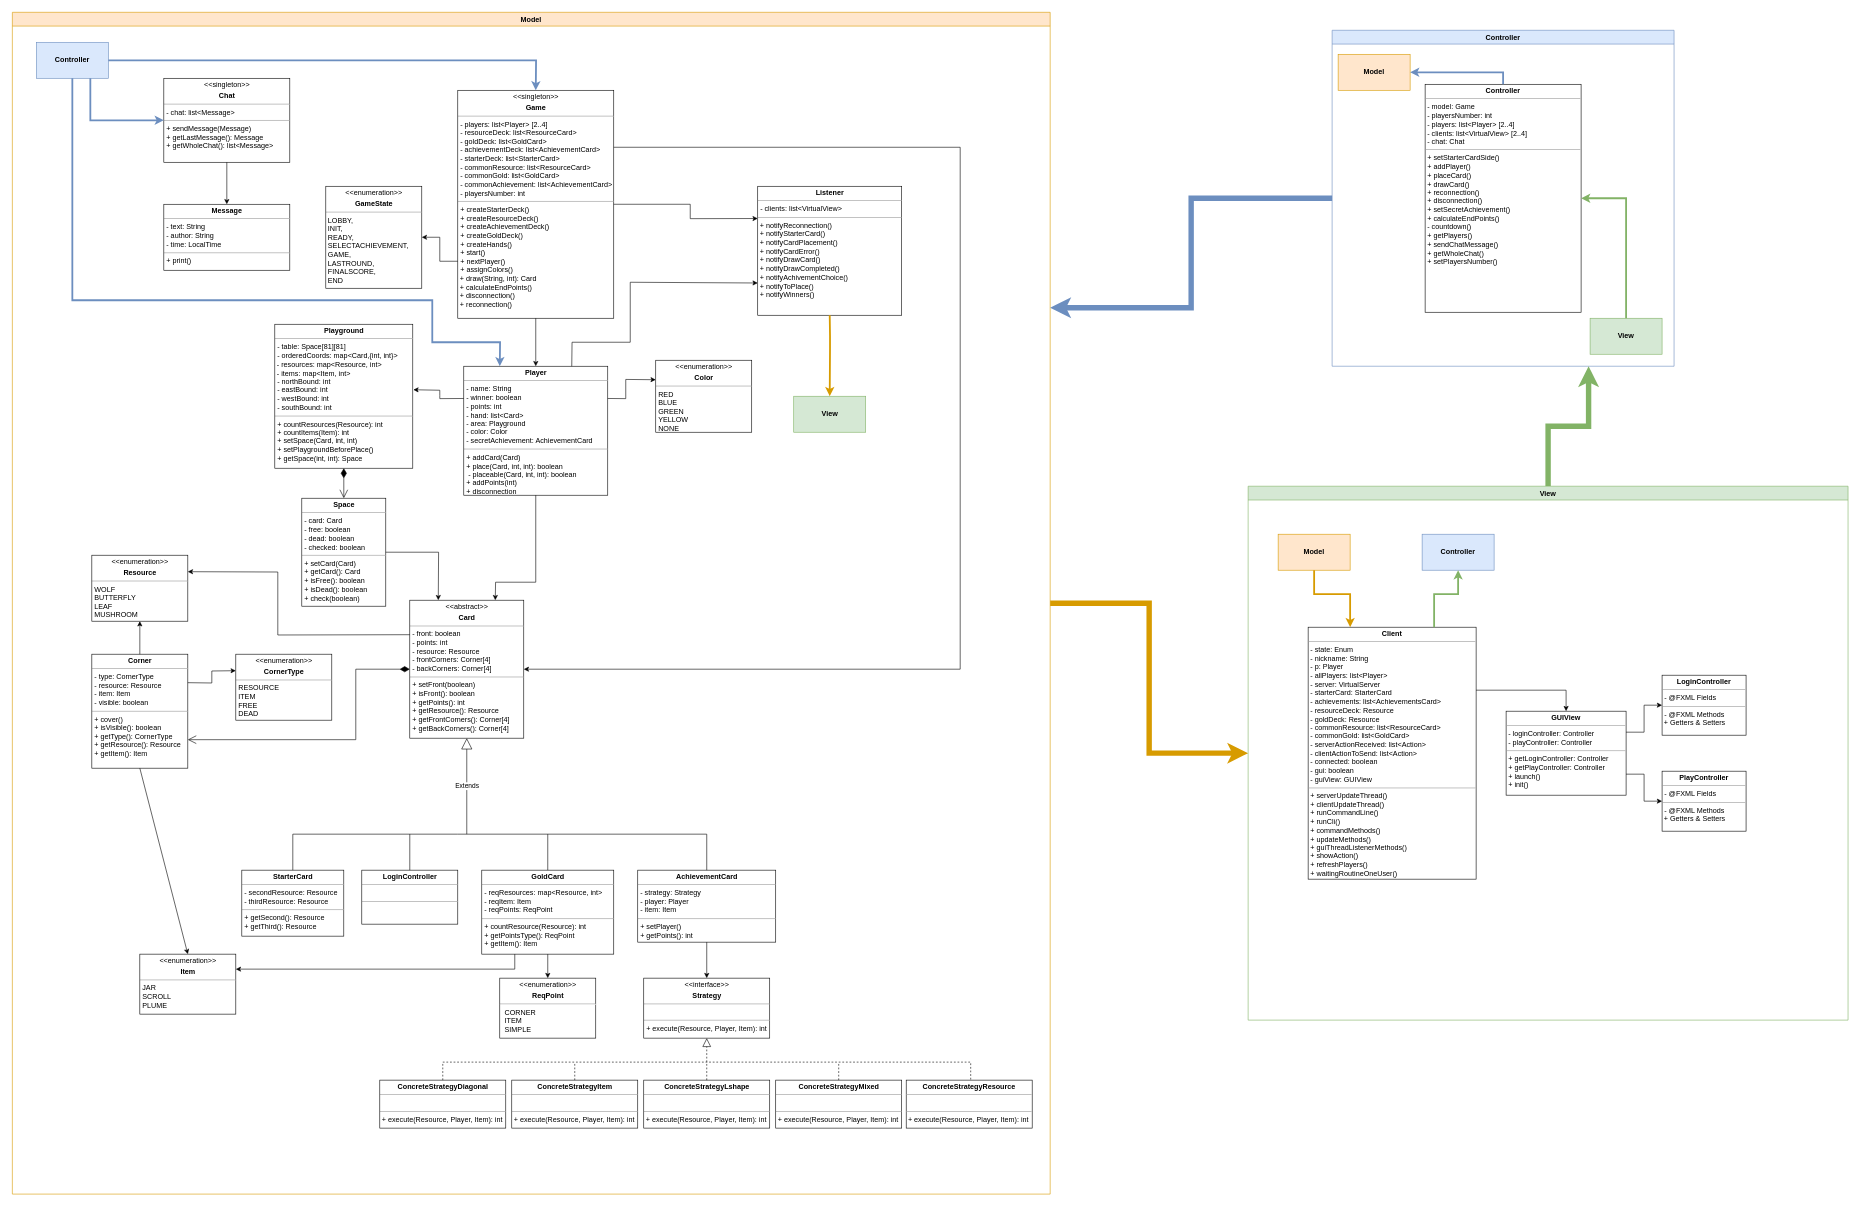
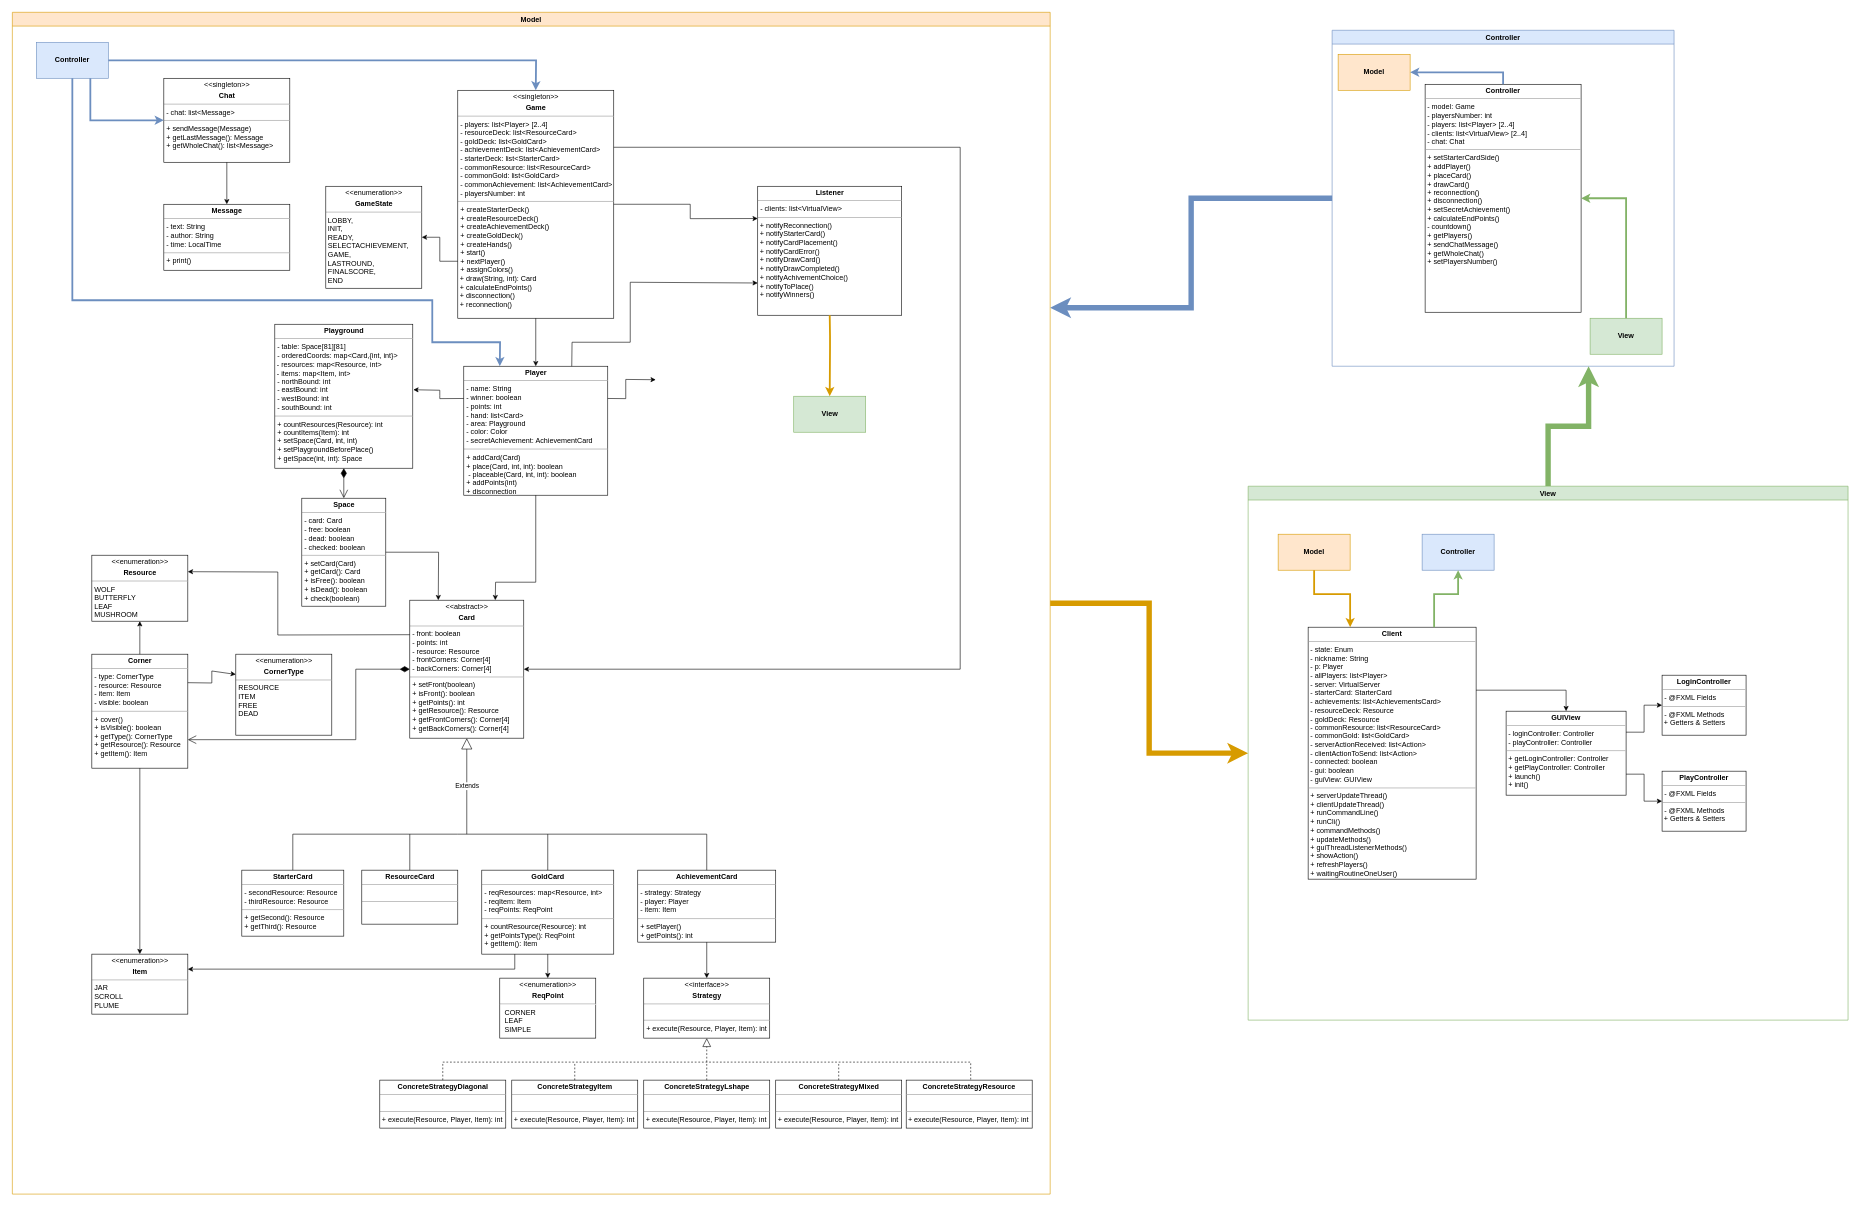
node "<<enumeration>> Color RED BLUE GREEN YELLOW NONE": removed
node "<<enumeration>> CornerType RESOURCE ITEM FREE DEAD": size 96x66 -> 96x81
node "LoginController": label "LoginController" -> "ResourceCard"
node "<<enumeration>> Item JAR SCROLL PLUME": moved (188, 984) -> (140, 984)
node "<<enumeration>> ReqPoint CORNER ITEM SIMPLE": label "<<enumeration>> ReqPoint CORNER ITEM SIMPLE" -> "<<enumeration>> ReqPoint CORNER LEAF SIMPLE"
